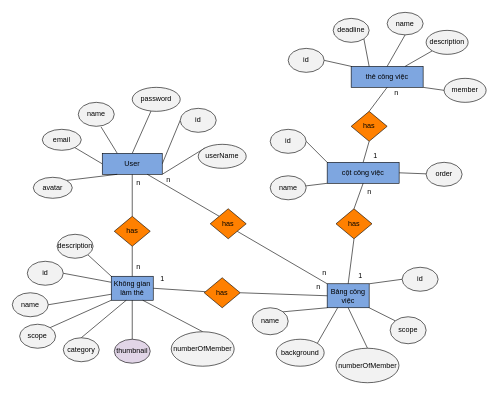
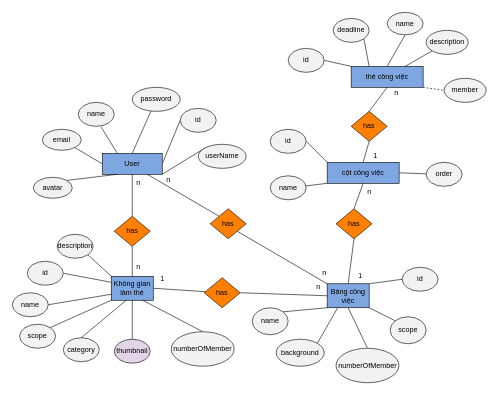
edge "thẻ công việc" -- "member": style solid -> dashed
